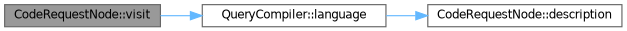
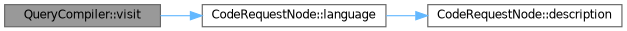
node "CodeRequestNode::visit": label "CodeRequestNode::visit" -> "QueryCompiler::visit"
node "QueryCompiler::language": label "QueryCompiler::language" -> "CodeRequestNode::language"
